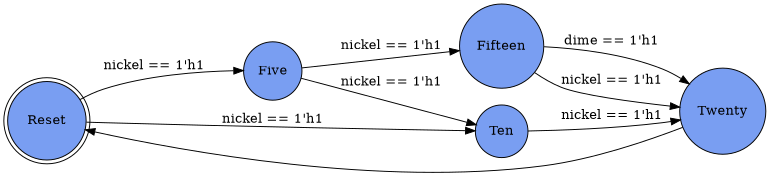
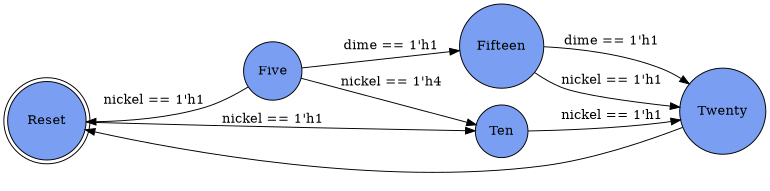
edge "Five" -> "Fifteen": label "nickel == 1'h1" -> "dime == 1'h1"
edge "Reset" -> "Five": reversed
edge "Five" -> "Ten": label "nickel == 1'h1" -> "nickel == 1'h4"
